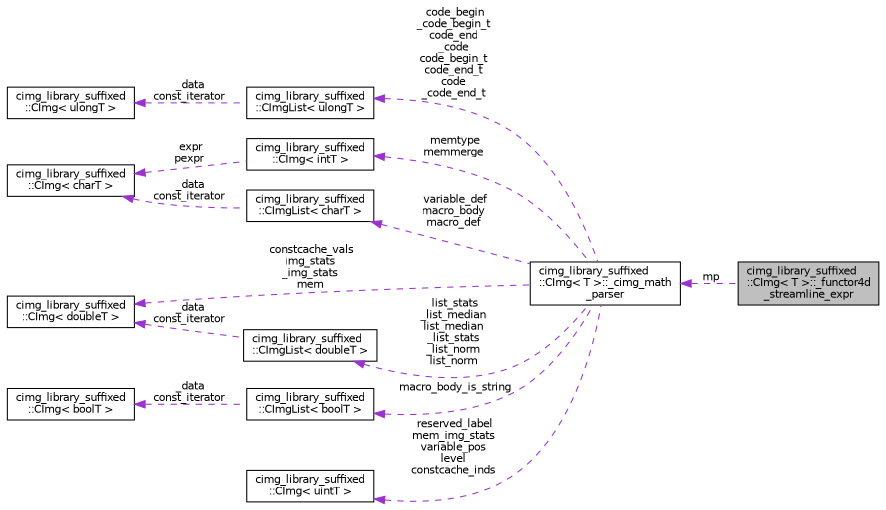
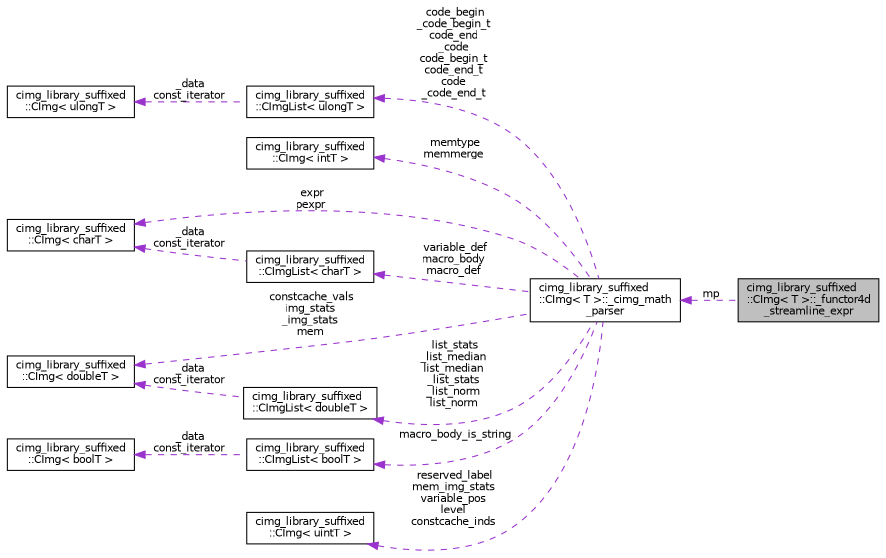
edge "cimg_library_suffixed ::CImg< intT >" -> "cimg_library_suffixed ::CImg< charT >": now "cimg_library_suffixed ::CImg< T >::_cimg_math _parser" -> "cimg_library_suffixed ::CImg< charT >"
